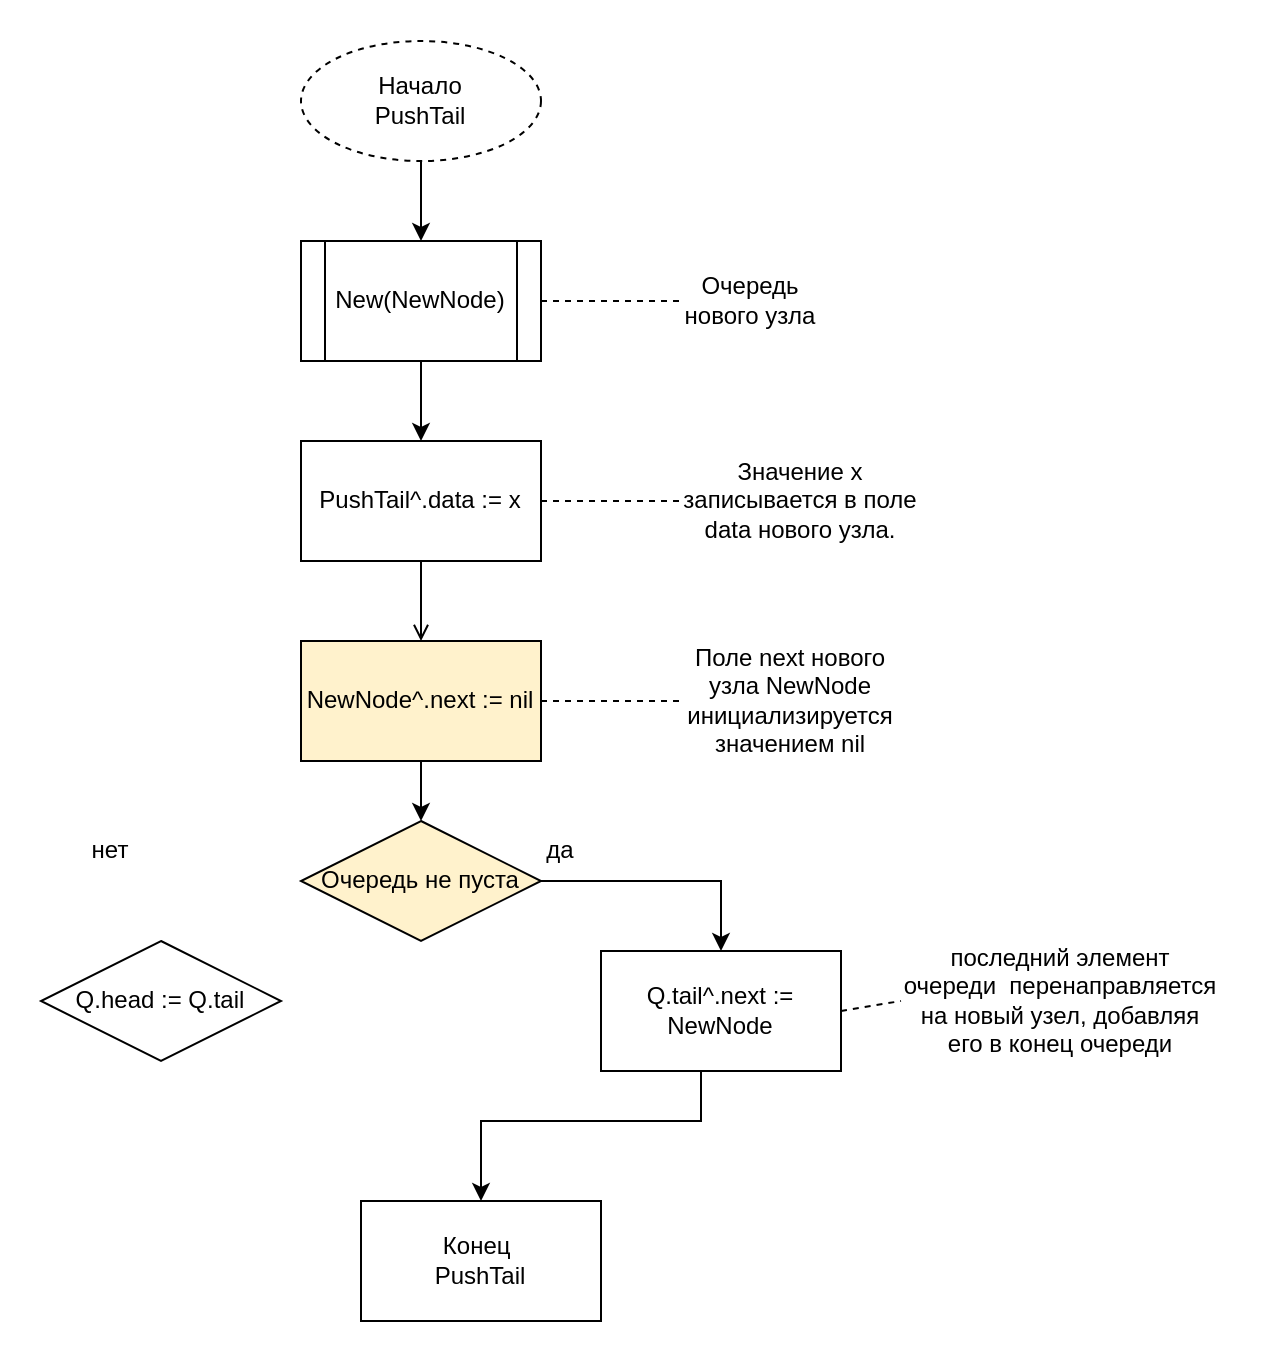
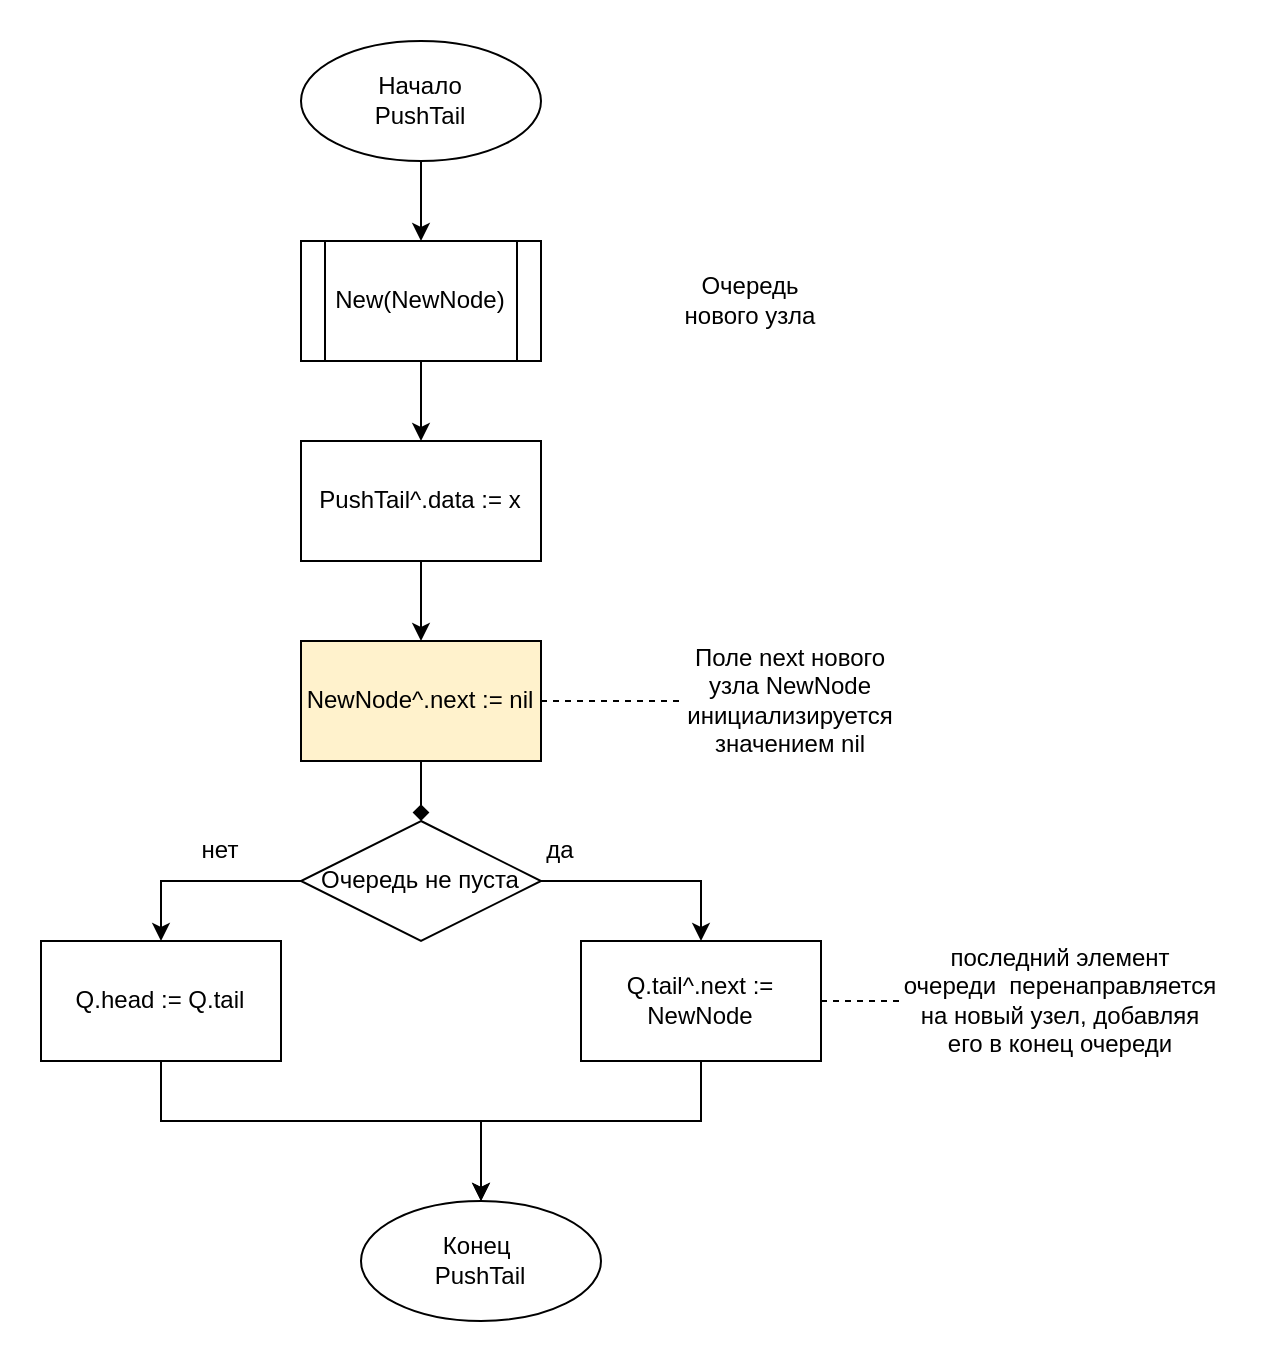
node "Начало PushTail": style dashed -> solid
edge "New(NewNode)" -- "Очередь нового узла": removed
edge "PushTail^.data := x" -- "Значение x записывается в поле data нового узла.": removed
node "Значение x записывается в поле data нового узла.": removed
edge "PushTail^.data := x" -> "NewNode^.next := nil": arrowhead open -> classic
edge "NewNode^.next := nil" -> "Очередь не пуста": arrowhead classic -> diamond
node "нет": moved (111, 851) -> (221, 851)
edge "Очередь не пуста" -> "Q.head := Q.tail": added
node "Очередь не пуста": fillcolor #fff2cc -> #ffffff
node "Q.head := Q.tail": shape diamond -> rectangle
node "Q.tail^.next := NewNode": moved (721, 1011) -> (701, 1001)
edge "Q.head := Q.tail" -> "Конец PushTail": added
node "Конец PushTail": shape rectangle -> ellipse
